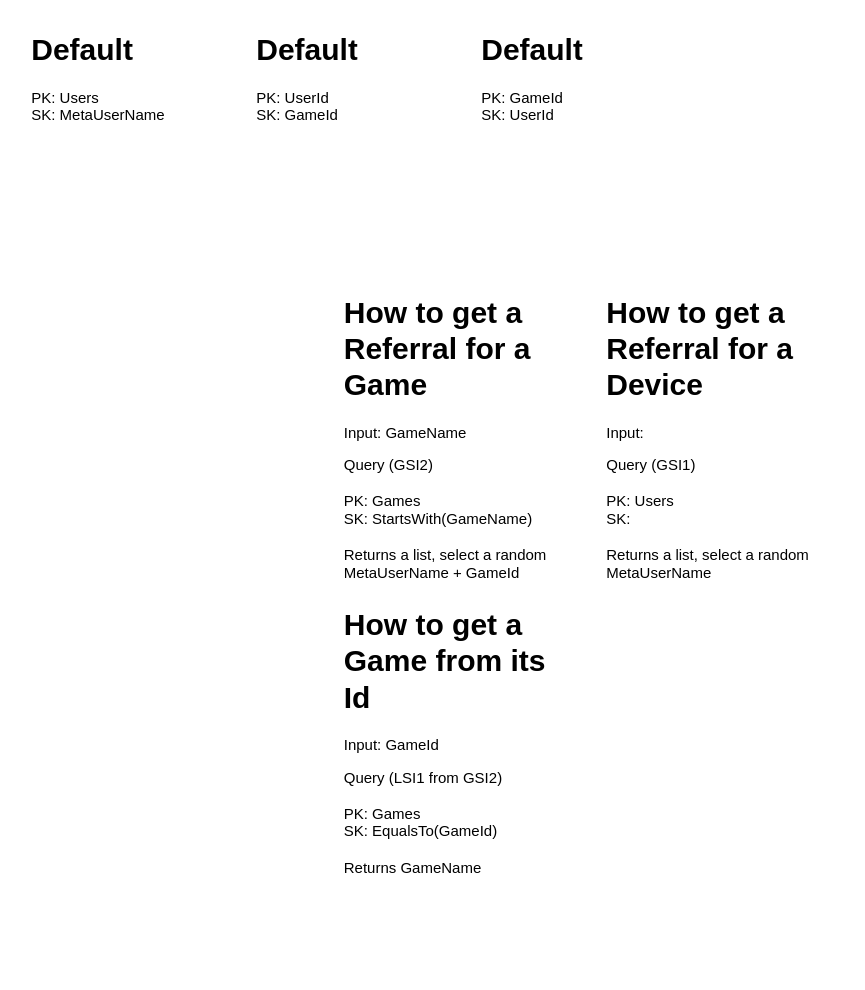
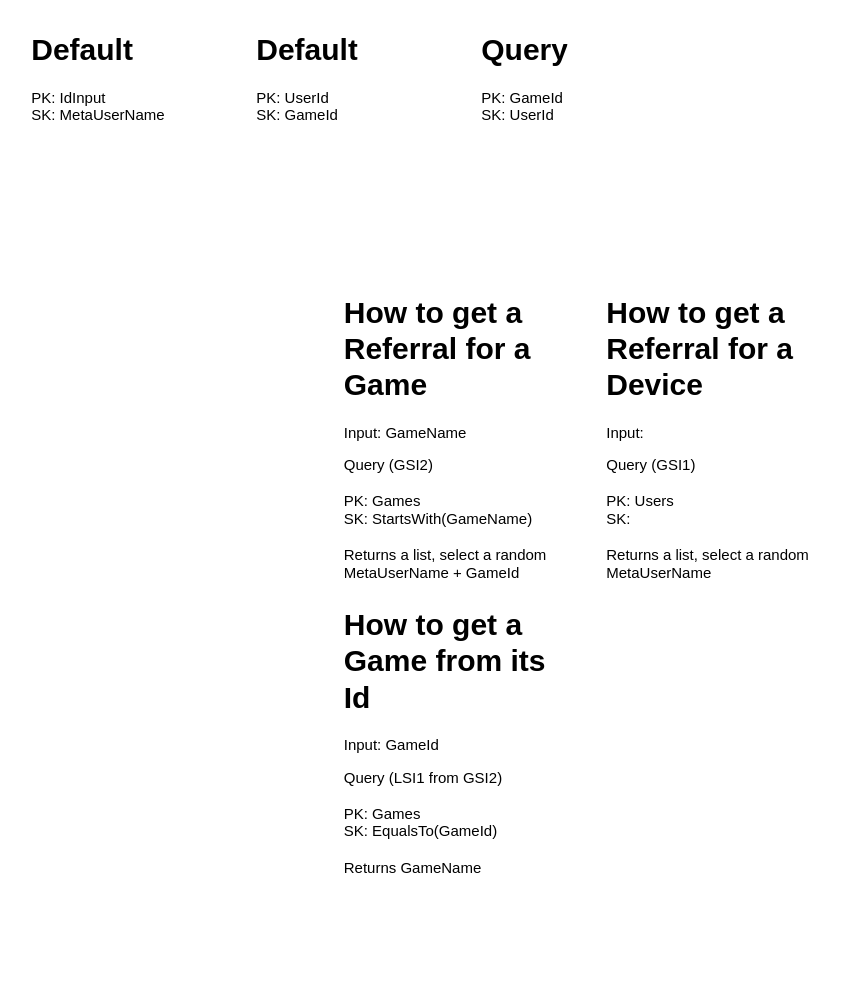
node "DefaultPK: Users SK: MetaUserName": label "DefaultPK: Users SK: MetaUserName" -> "DefaultPK: IdInput SK: MetaUserName"
node "DefaultPK: GameId SK: UserId": label "DefaultPK: GameId SK: UserId" -> "QueryPK: GameId SK: UserId"
